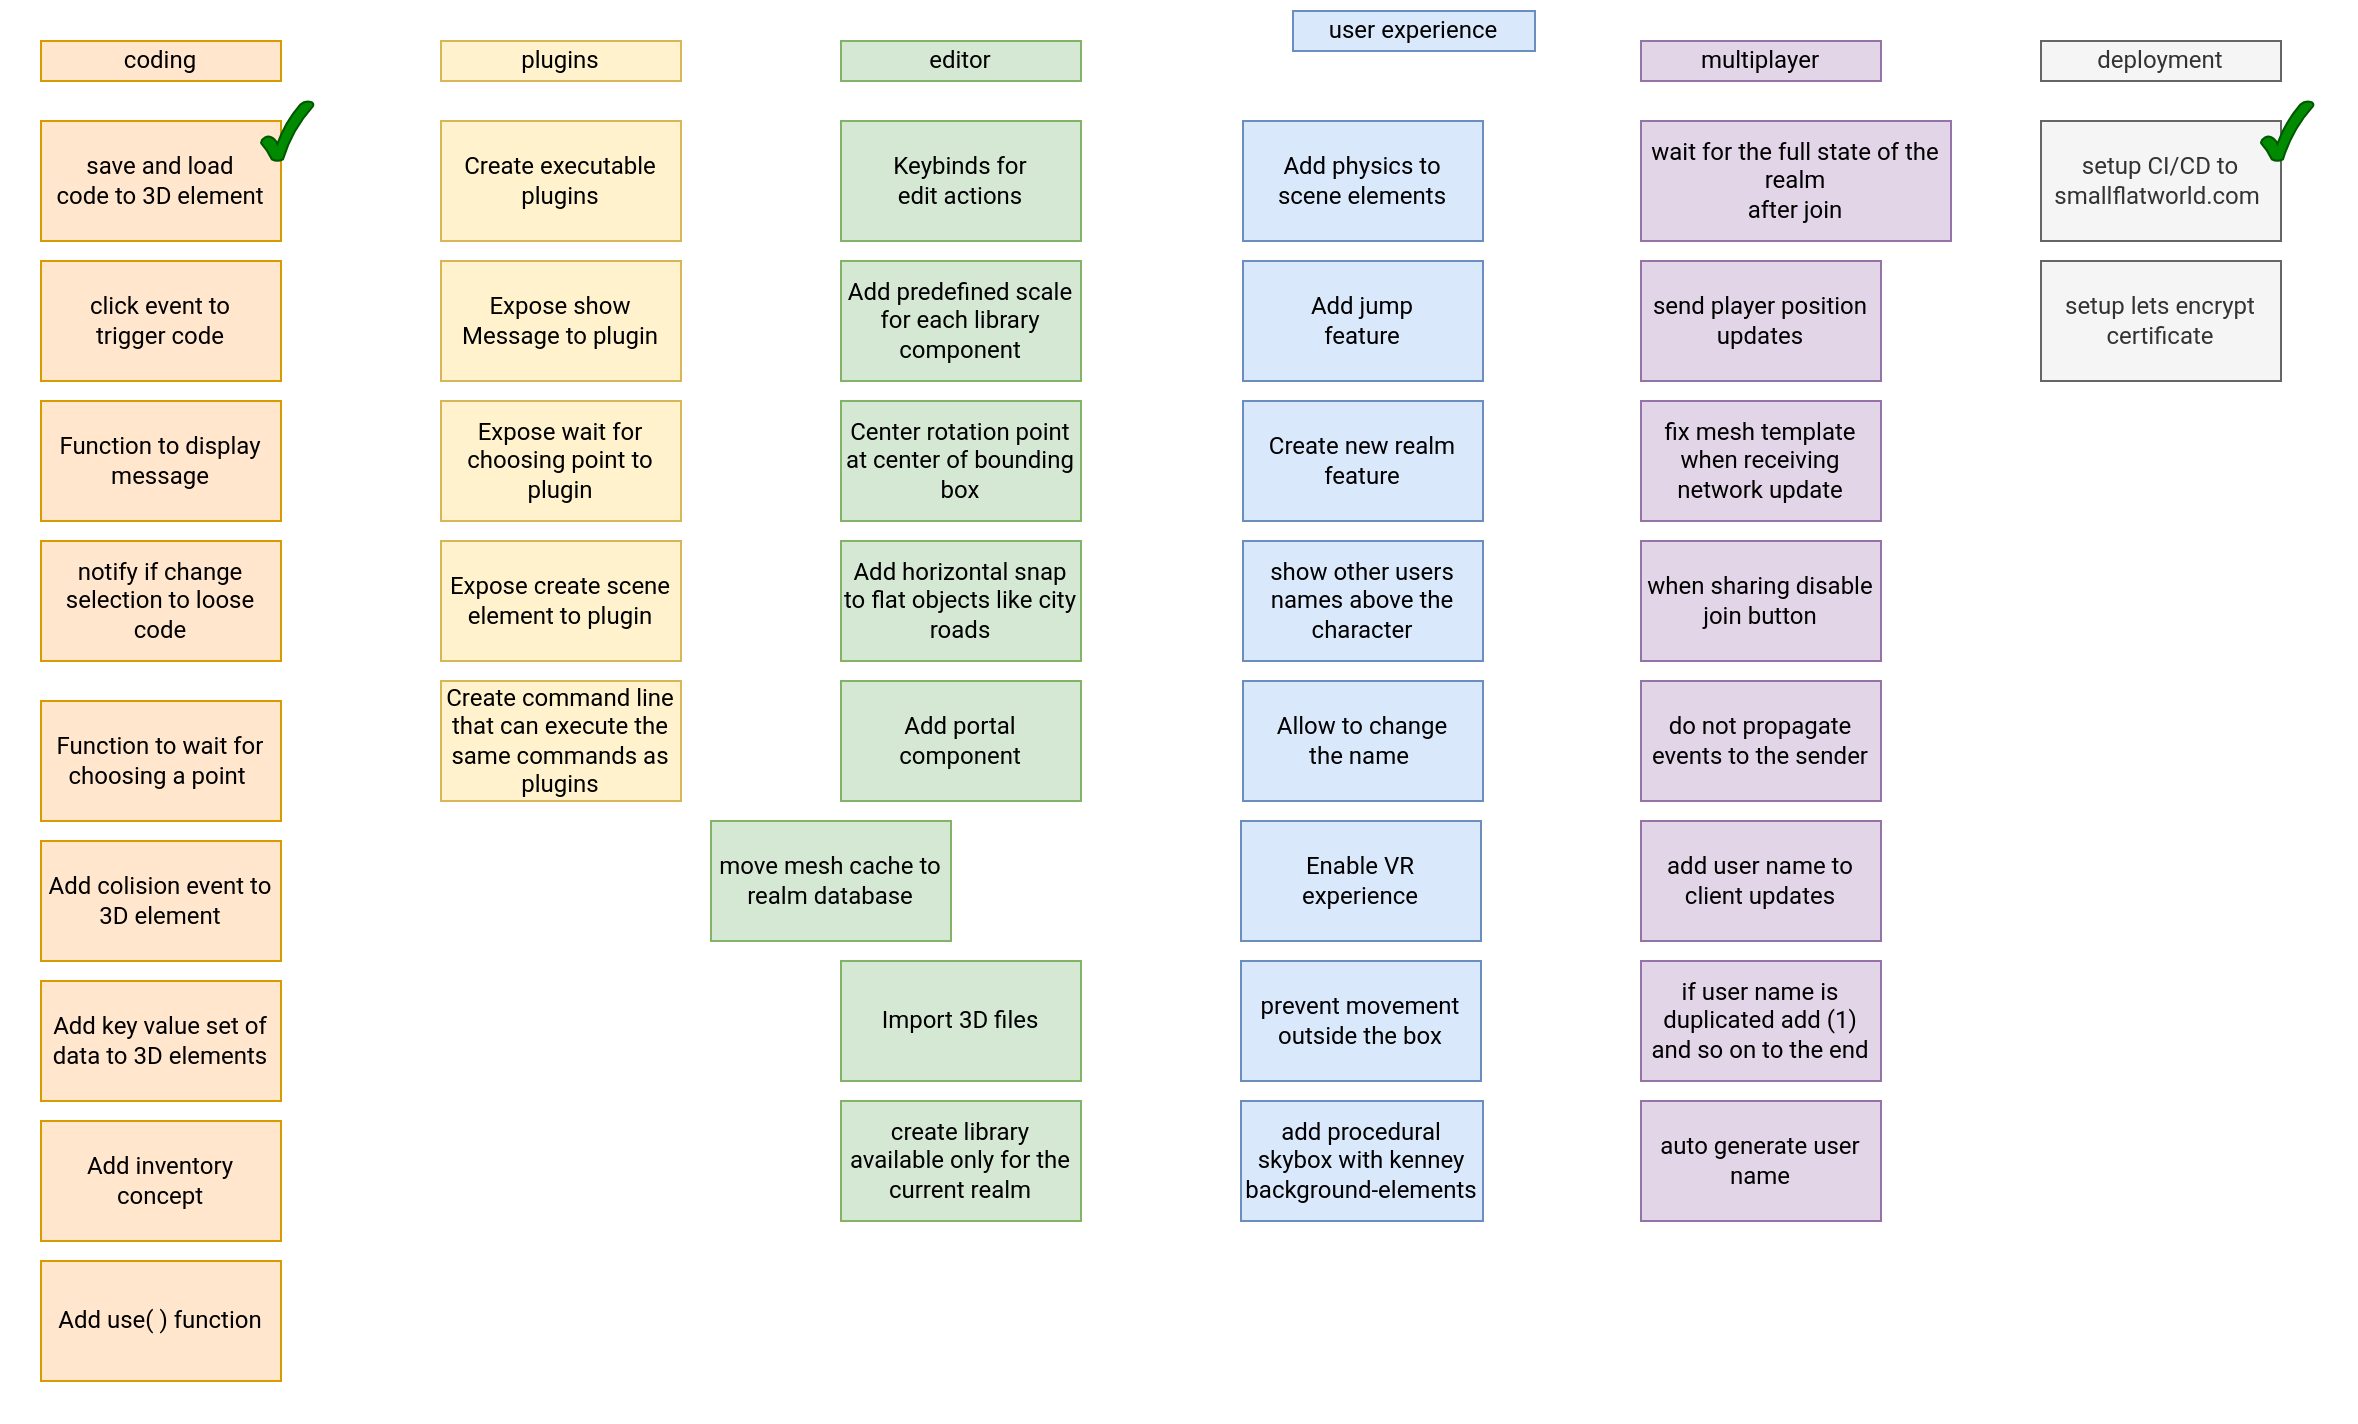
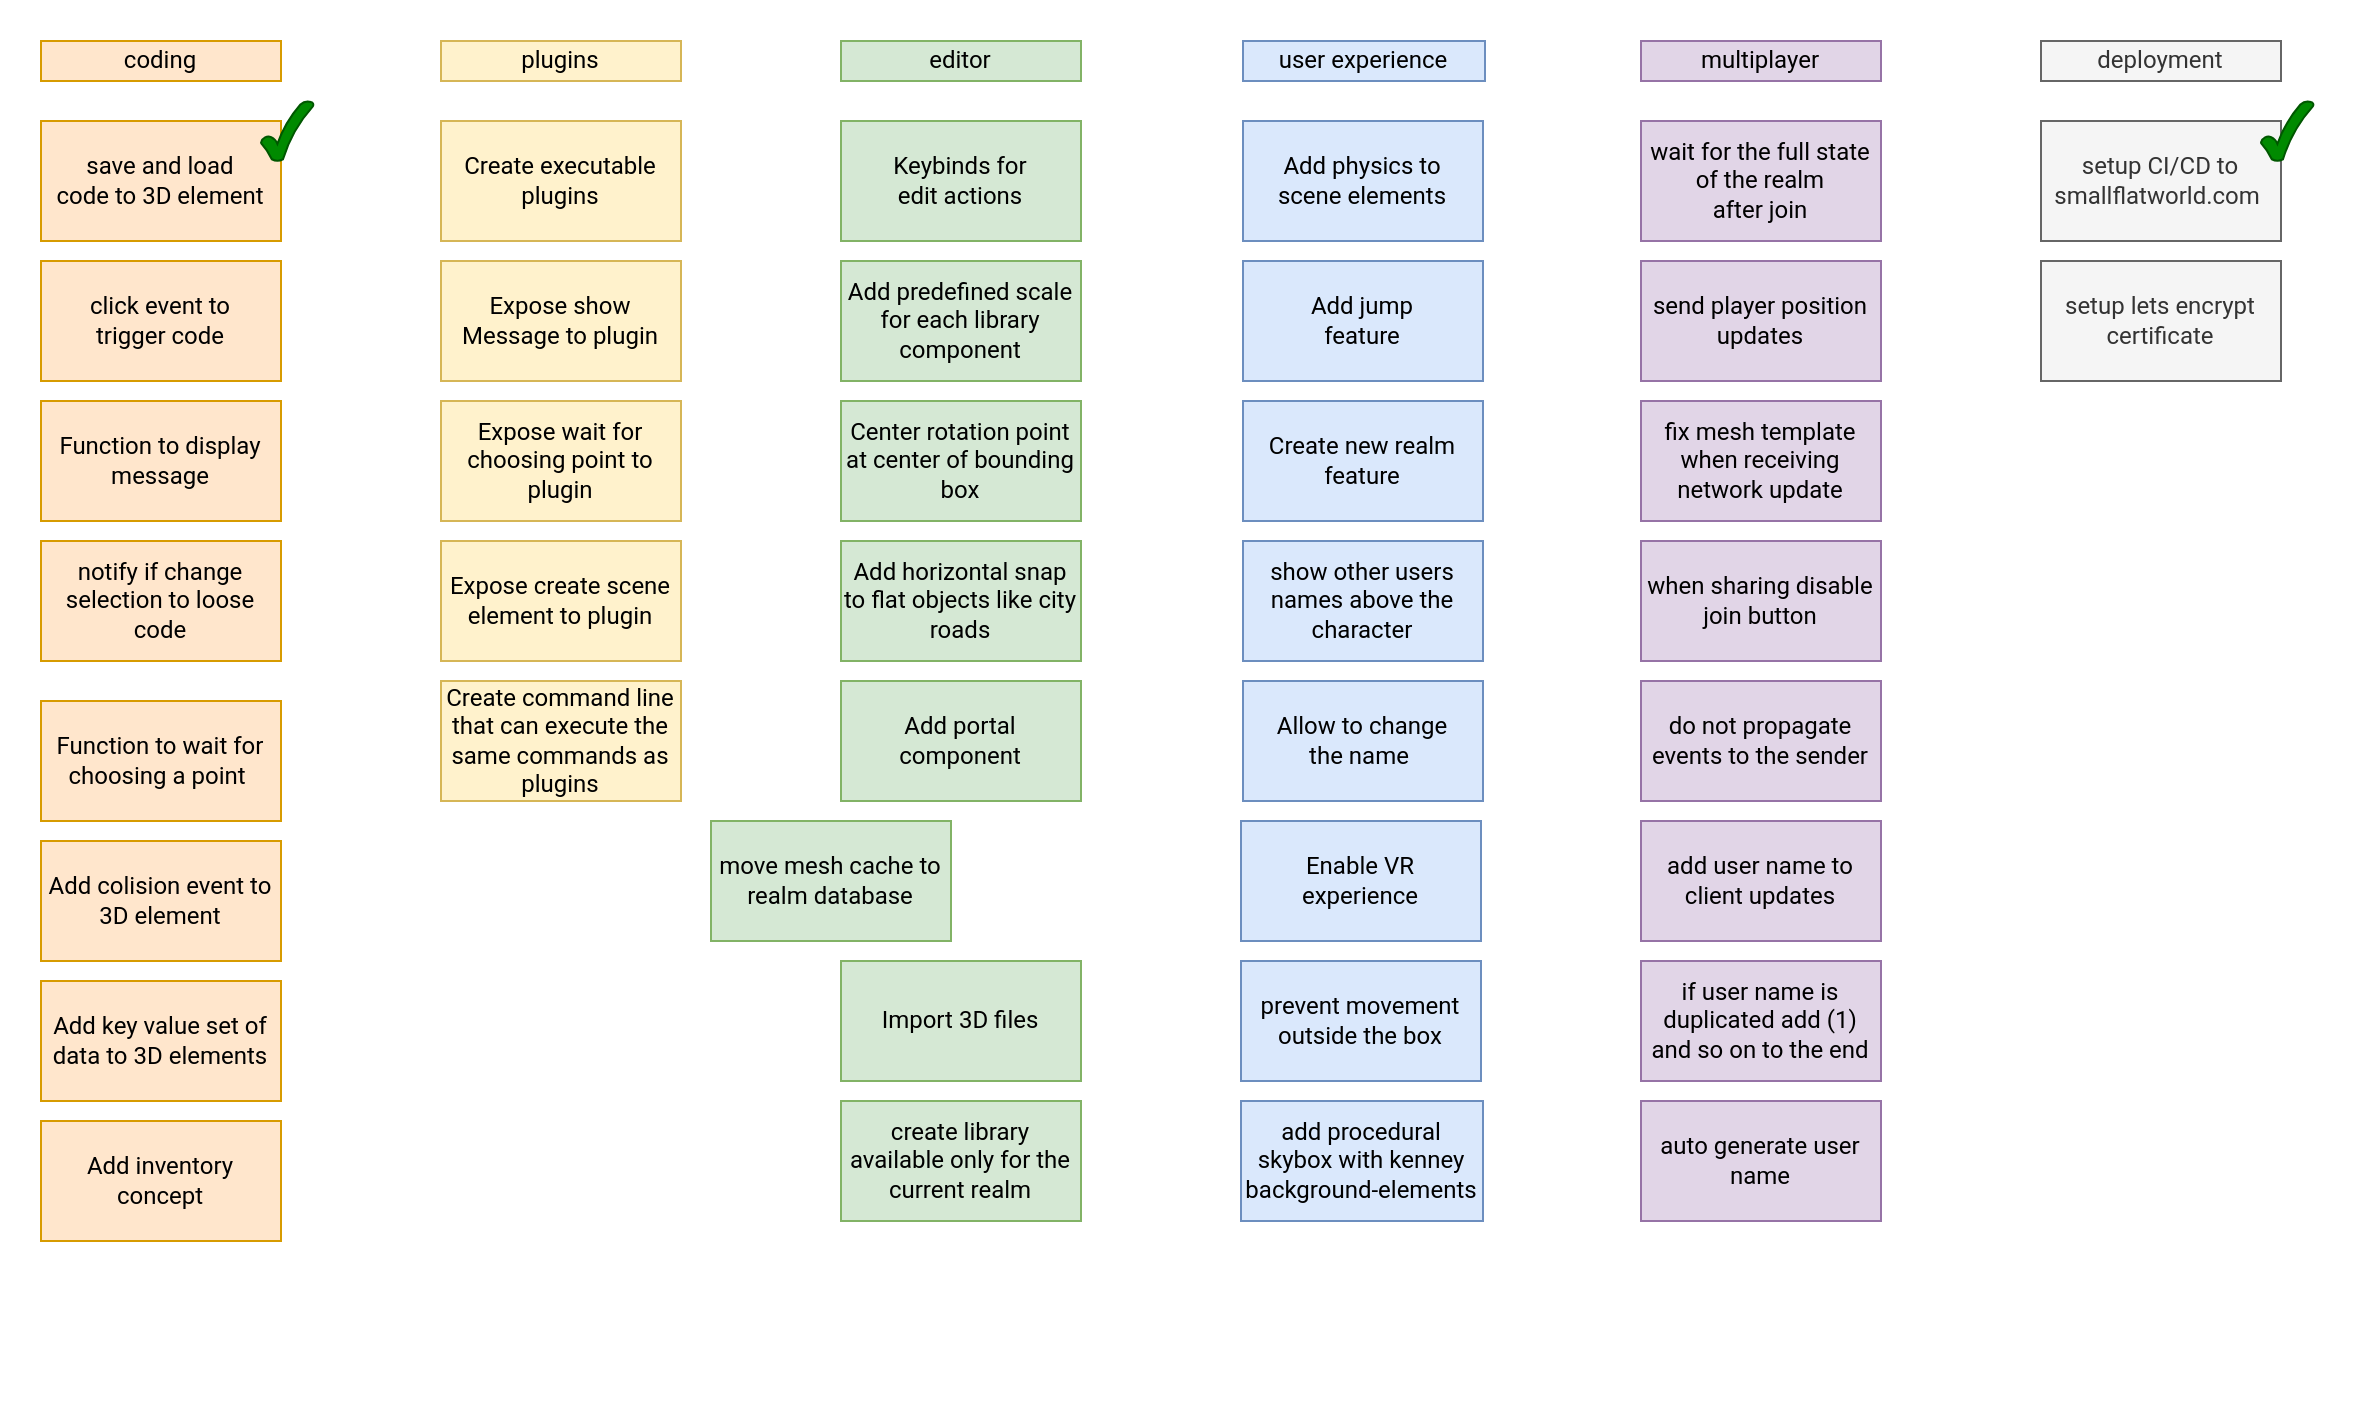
node "user experience": moved (1414, 31) -> (1364, 61)
node "wait for the full state of the realm after join": size 310x120 -> 240x120
node "Add use( ) function": removed
